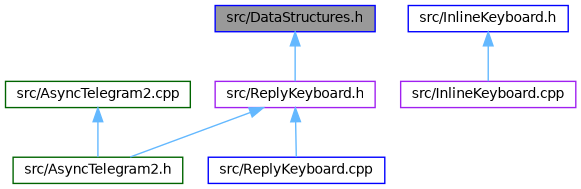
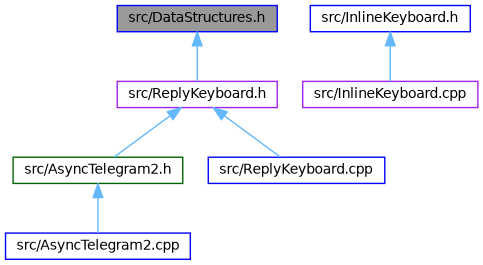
node "src/AsyncTelegram2.cpp": color darkgreen -> blue
edge "src/AsyncTelegram2.h" -> "src/AsyncTelegram2.cpp": reversed
